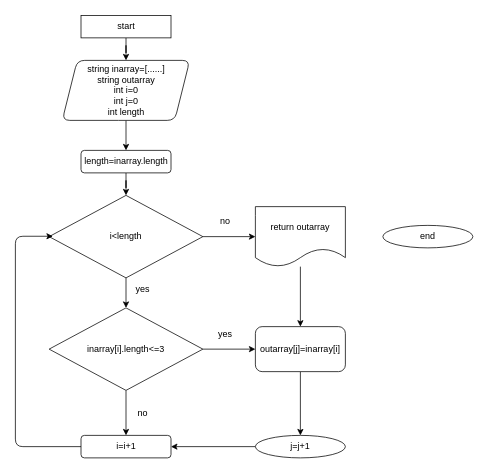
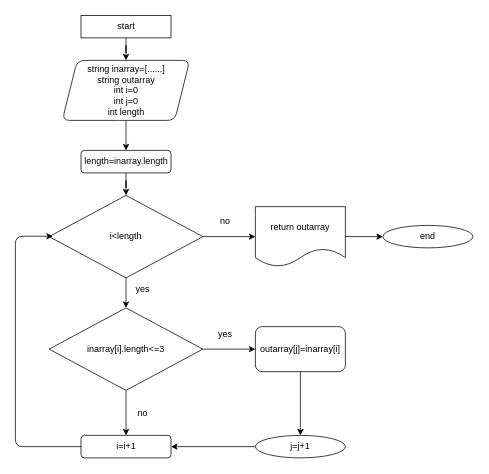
edge "return outarray" -> "outarray[j]=inarray[i]": now "return outarray" -> "end"
